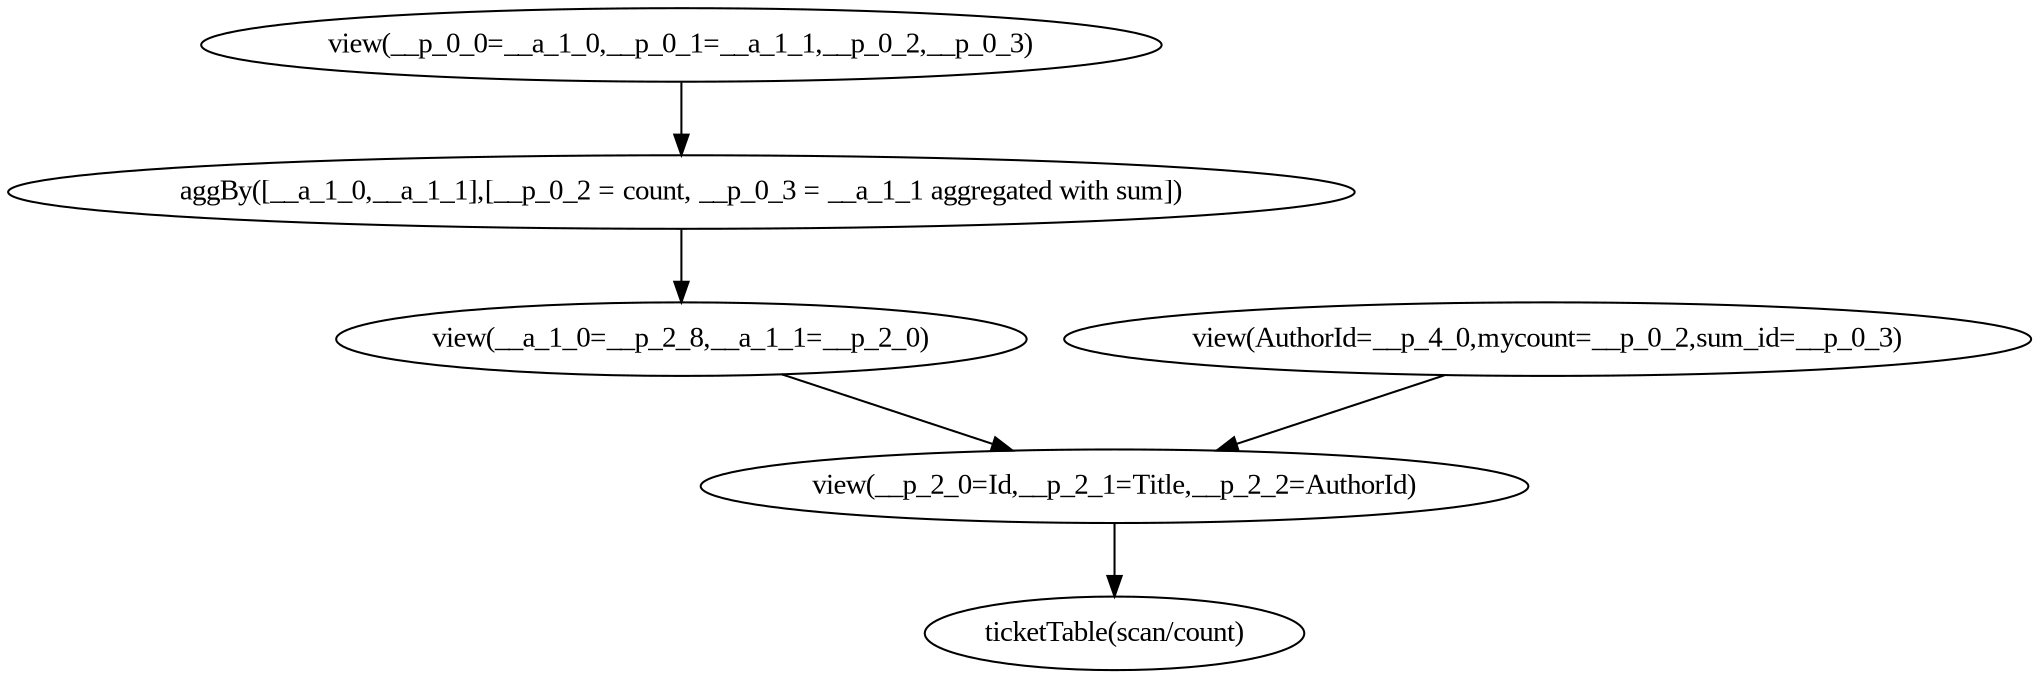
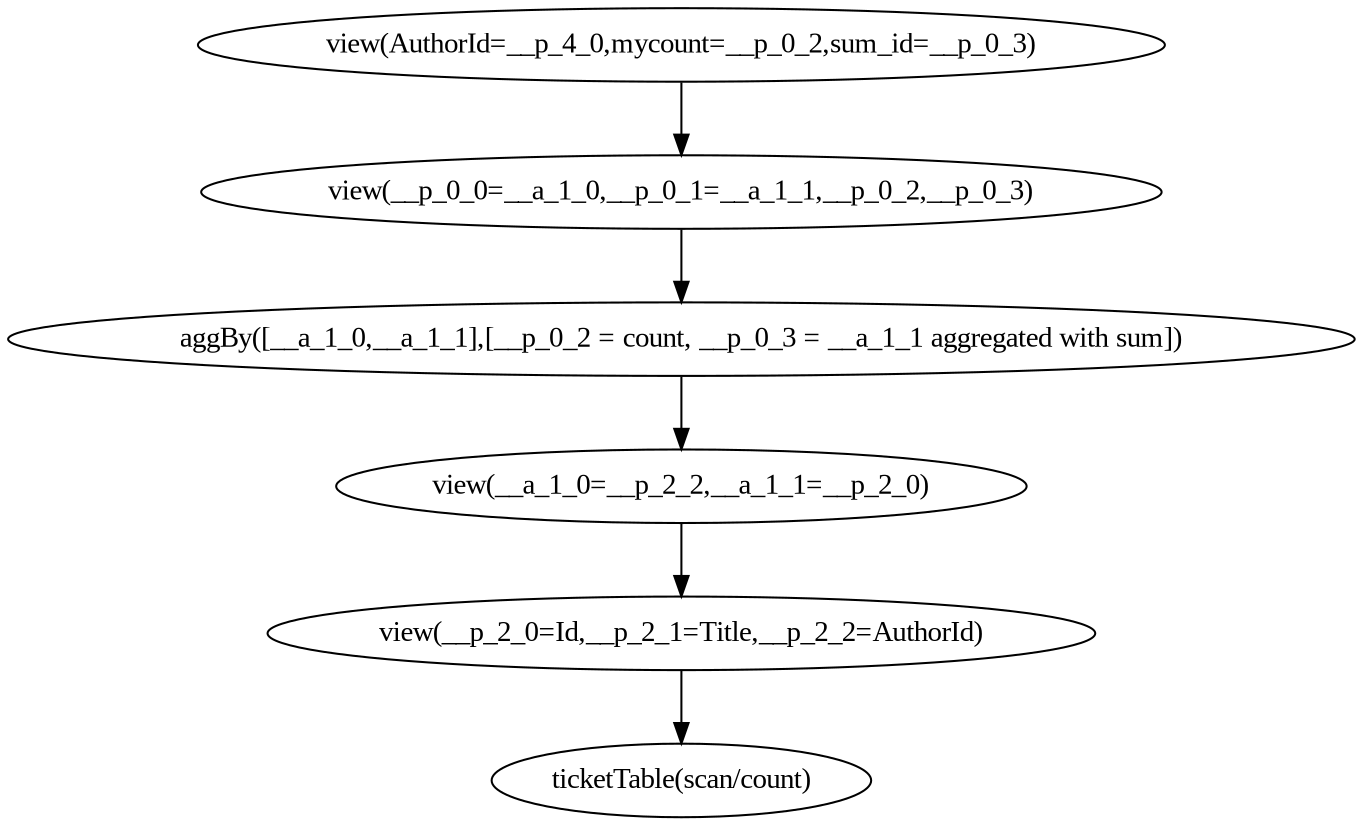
node "view(__a_1_0=__p_2_8,__a_1_1=__p_2_0)": label "view(__a_1_0=__p_2_8,__a_1_1=__p_2_0)" -> "view(__a_1_0=__p_2_2,__a_1_1=__p_2_0)"
edge "view(AuthorId=__p_4_0,mycount=__p_0_2,sum_id=__p_0_3)" -> "view(__p_2_0=Id,__p_2_1=Title,__p_2_2=AuthorId)": now "view(AuthorId=__p_4_0,mycount=__p_0_2,sum_id=__p_0_3)" -> "view(__p_0_0=__a_1_0,__p_0_1=__a_1_1,__p_0_2,__p_0_3)"
